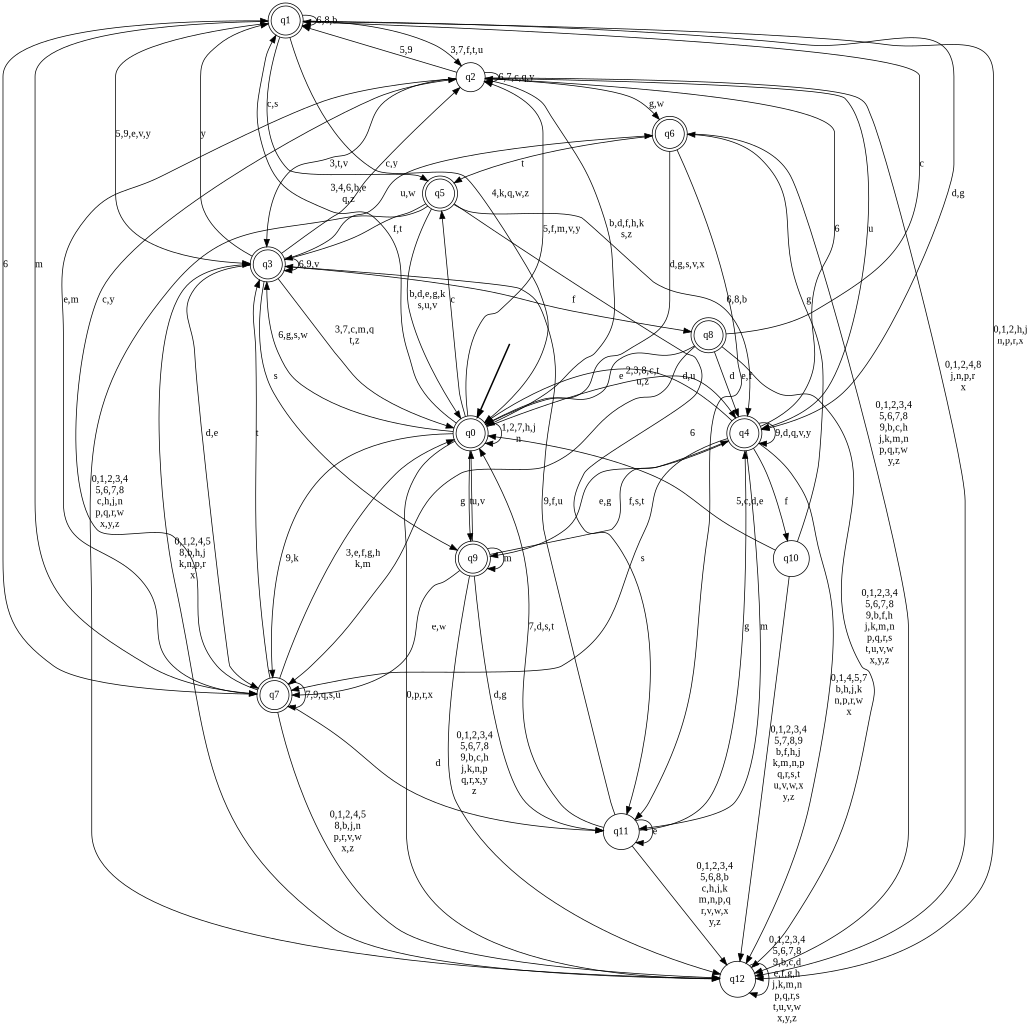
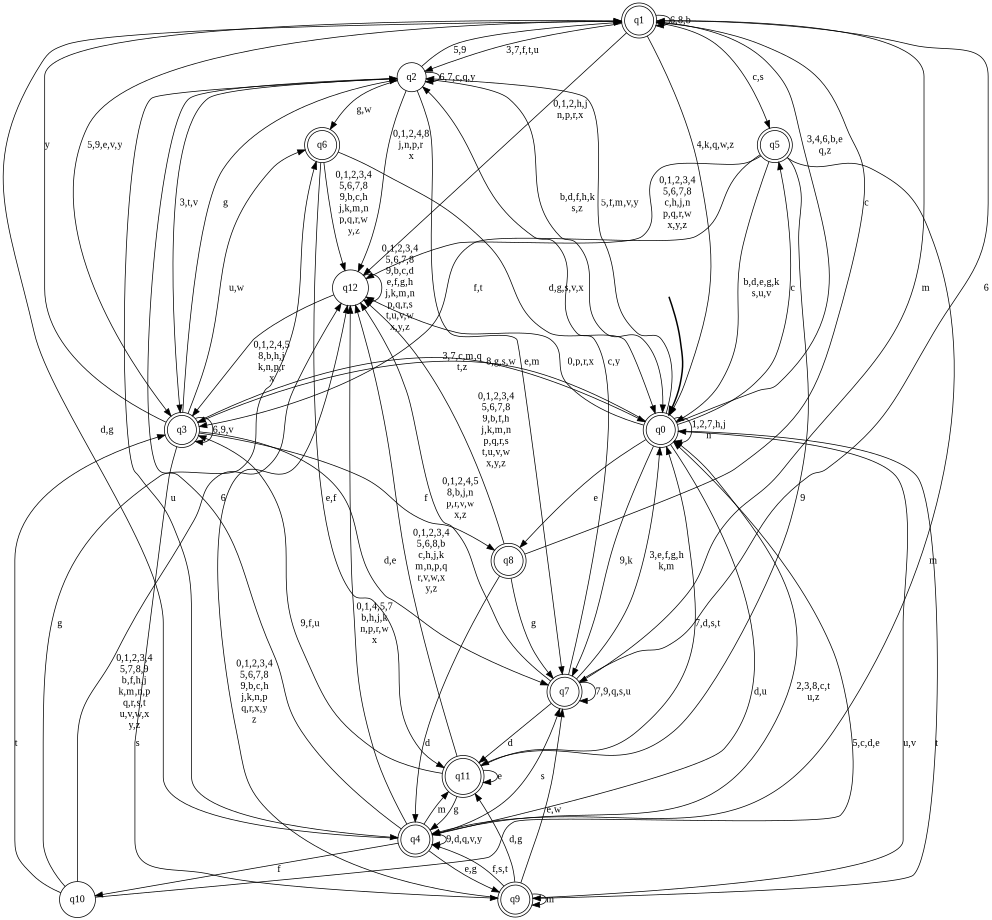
edge "q1" -> "q4": reversed
edge "q6" -> "q5": removed, label "t"
edge "q3" -> "q2": label "c,y" -> "g"
edge "q5" -> "q4": label "6,8,b" -> "m"
edge "q0" -> "q3": label "6,g,s,w" -> "8,g,s,w"
edge "q8" -> "q0": reversed
edge "q5" -> "q11": label "6" -> "9"
edge "q7" -> "q3": now "q10" -> "q3"
node "q11": shape circle -> doublecircle
